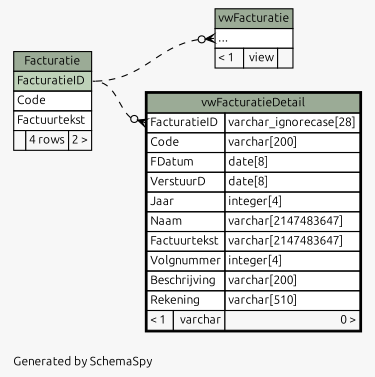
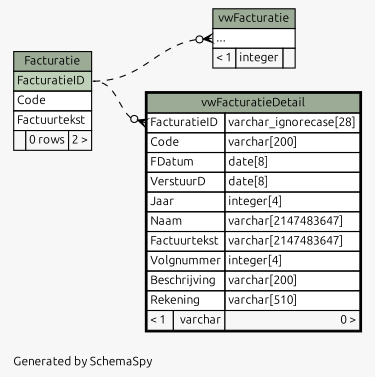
node "vwFacturatie": text "view" -> "integer"
node "Facturatie": text "4 rows" -> "0 rows"
